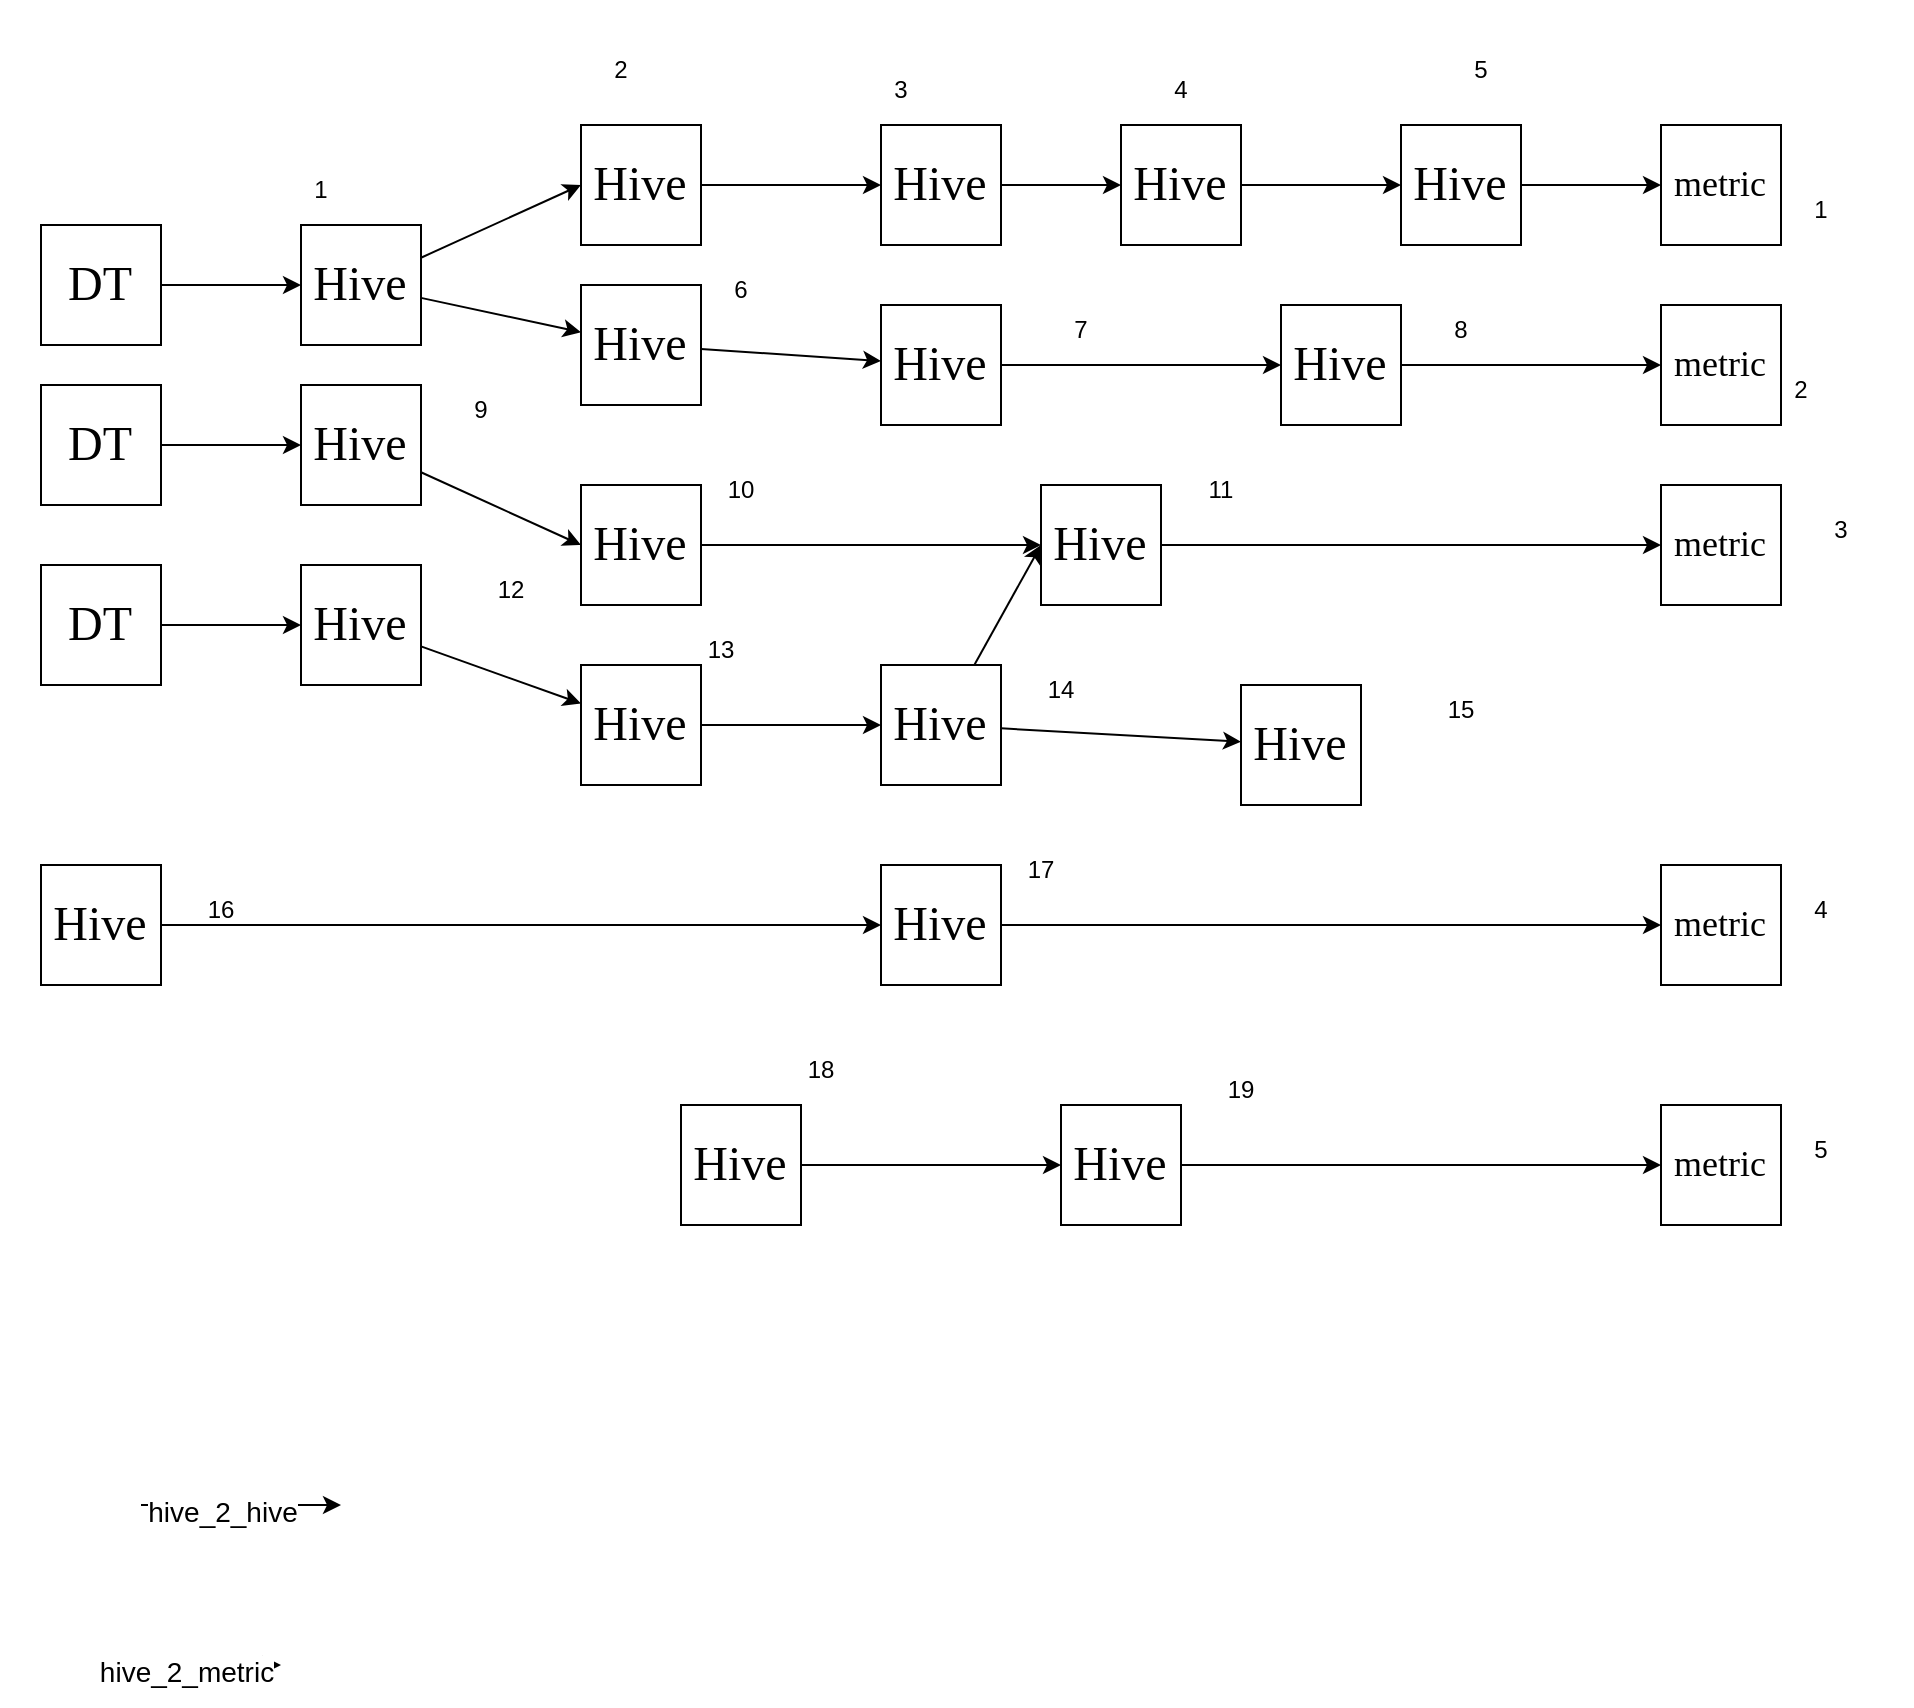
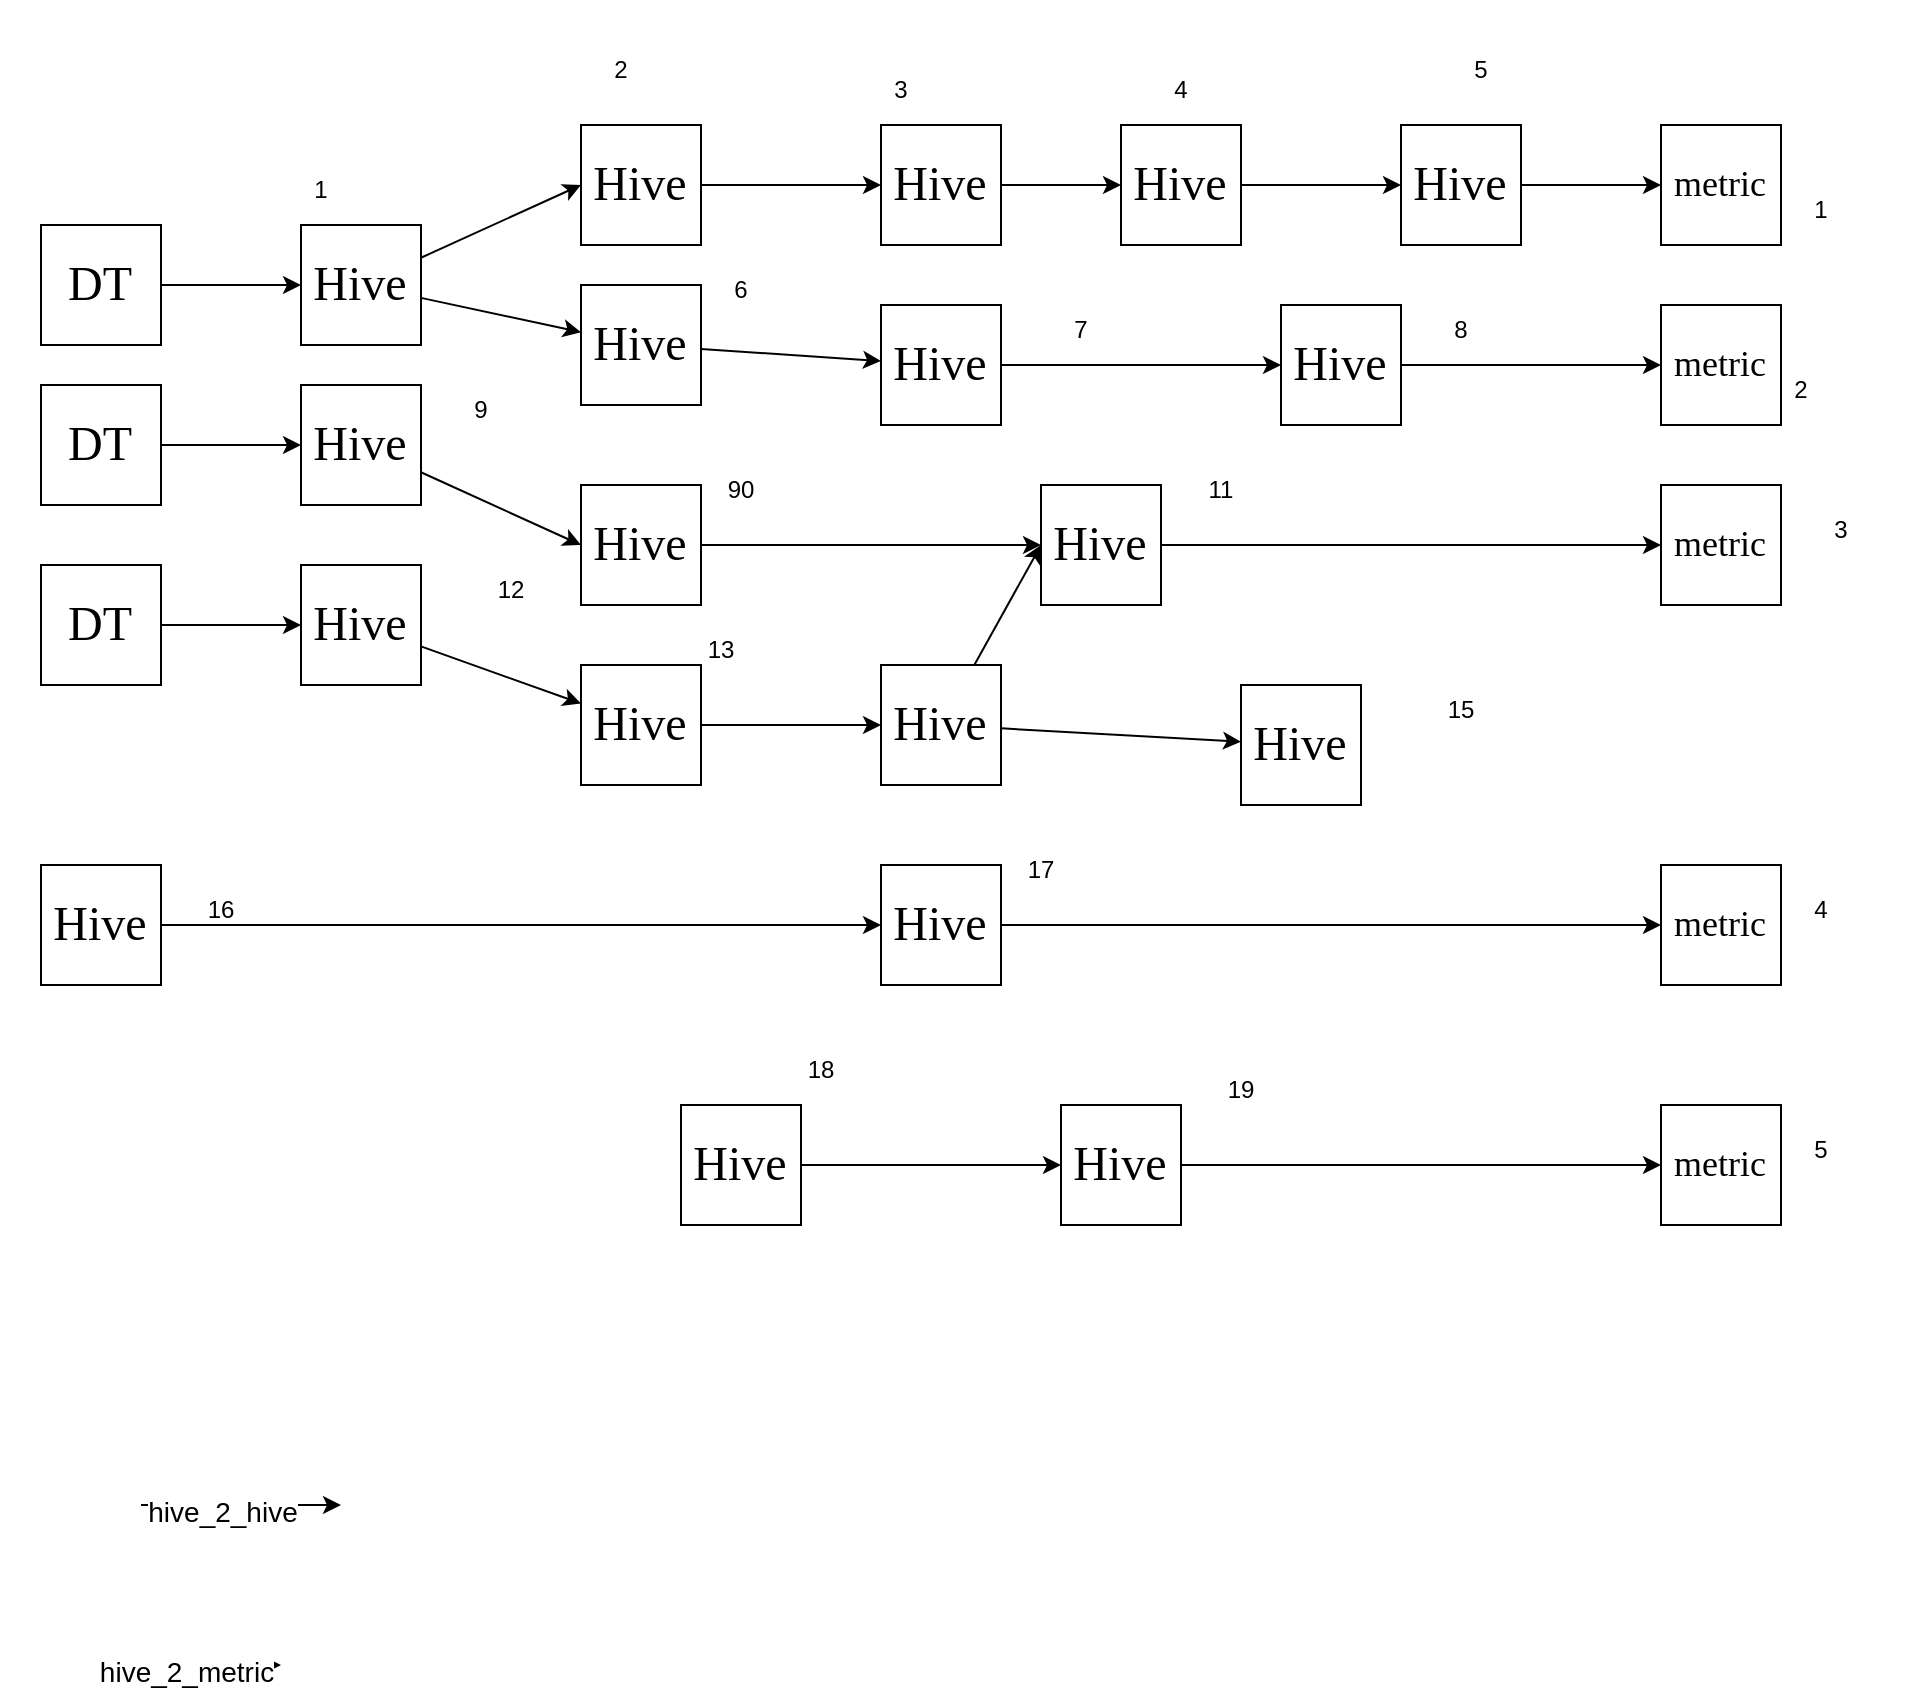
node "10": label "10" -> "90"
node "14": removed
